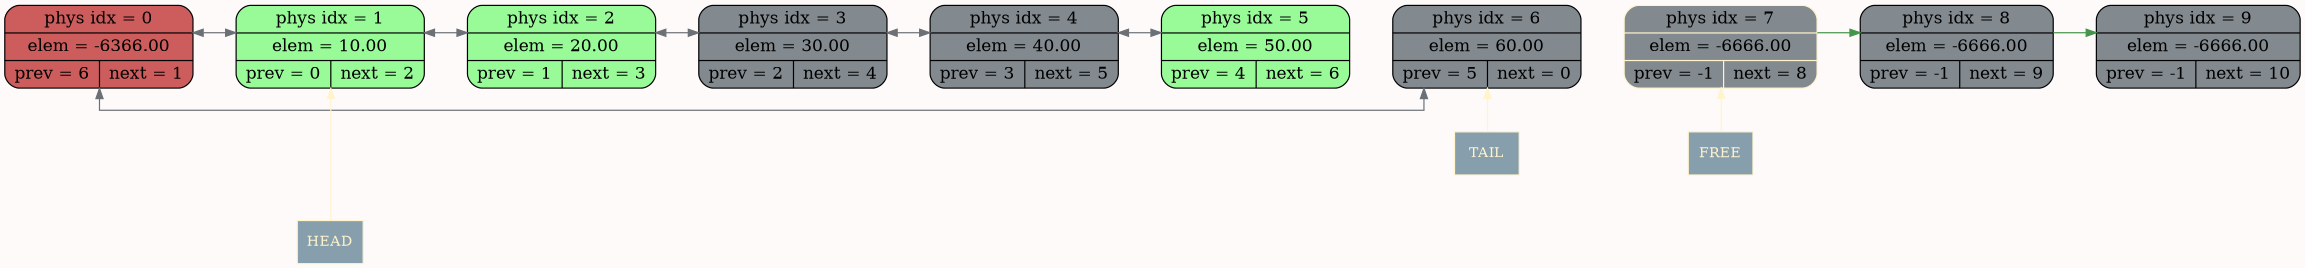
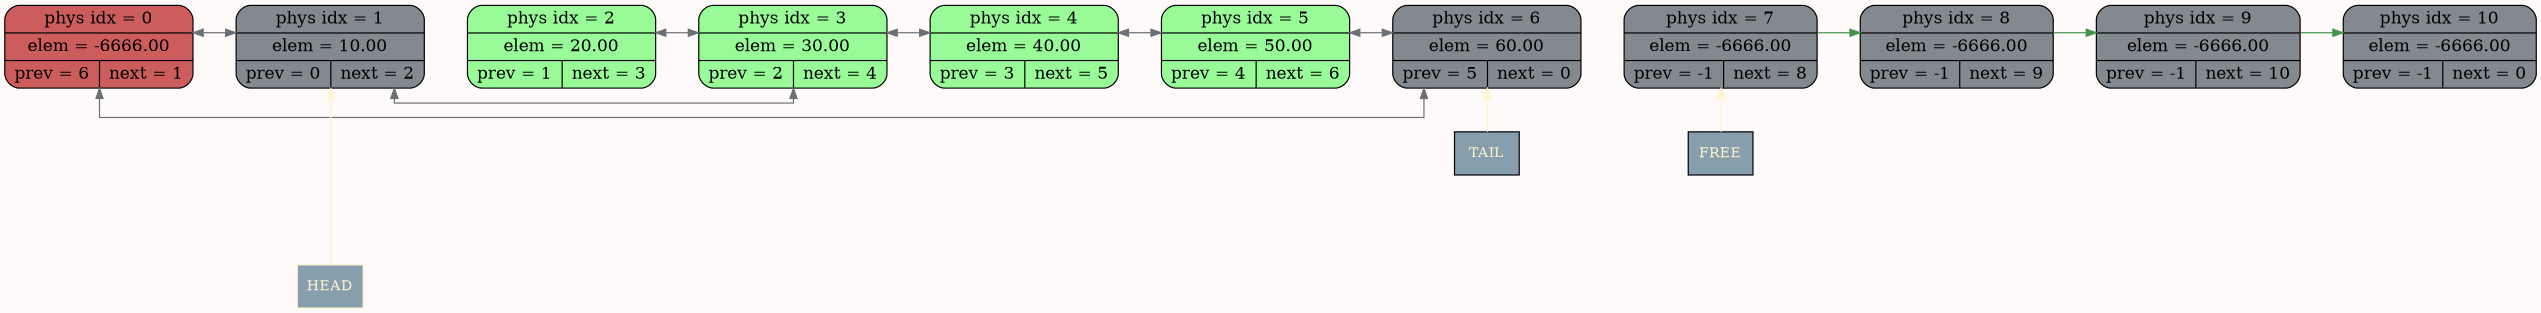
edge "phys idx = 1" -- "phys idx = 2": now "phys idx = 1" -- "phys idx = 3"
edge "phys idx = 5" -- "phys idx = 6": added
node "phys idx = 0": text "elem = -6366.00" -> "elem = -6666.00"
node "phys idx = 1": fillcolor #98fb98 -> #82898f
node "phys idx = 3": fillcolor #82898f -> #98fb98
node "phys idx = 4": fillcolor #82898f -> #98fb98
node "phys idx = 7": color #fff4cc -> #000000
node "phys idx = 10": added
node "TAIL": color #fff4cc -> #000000
node "FREE": color #fff4cc -> #000000
